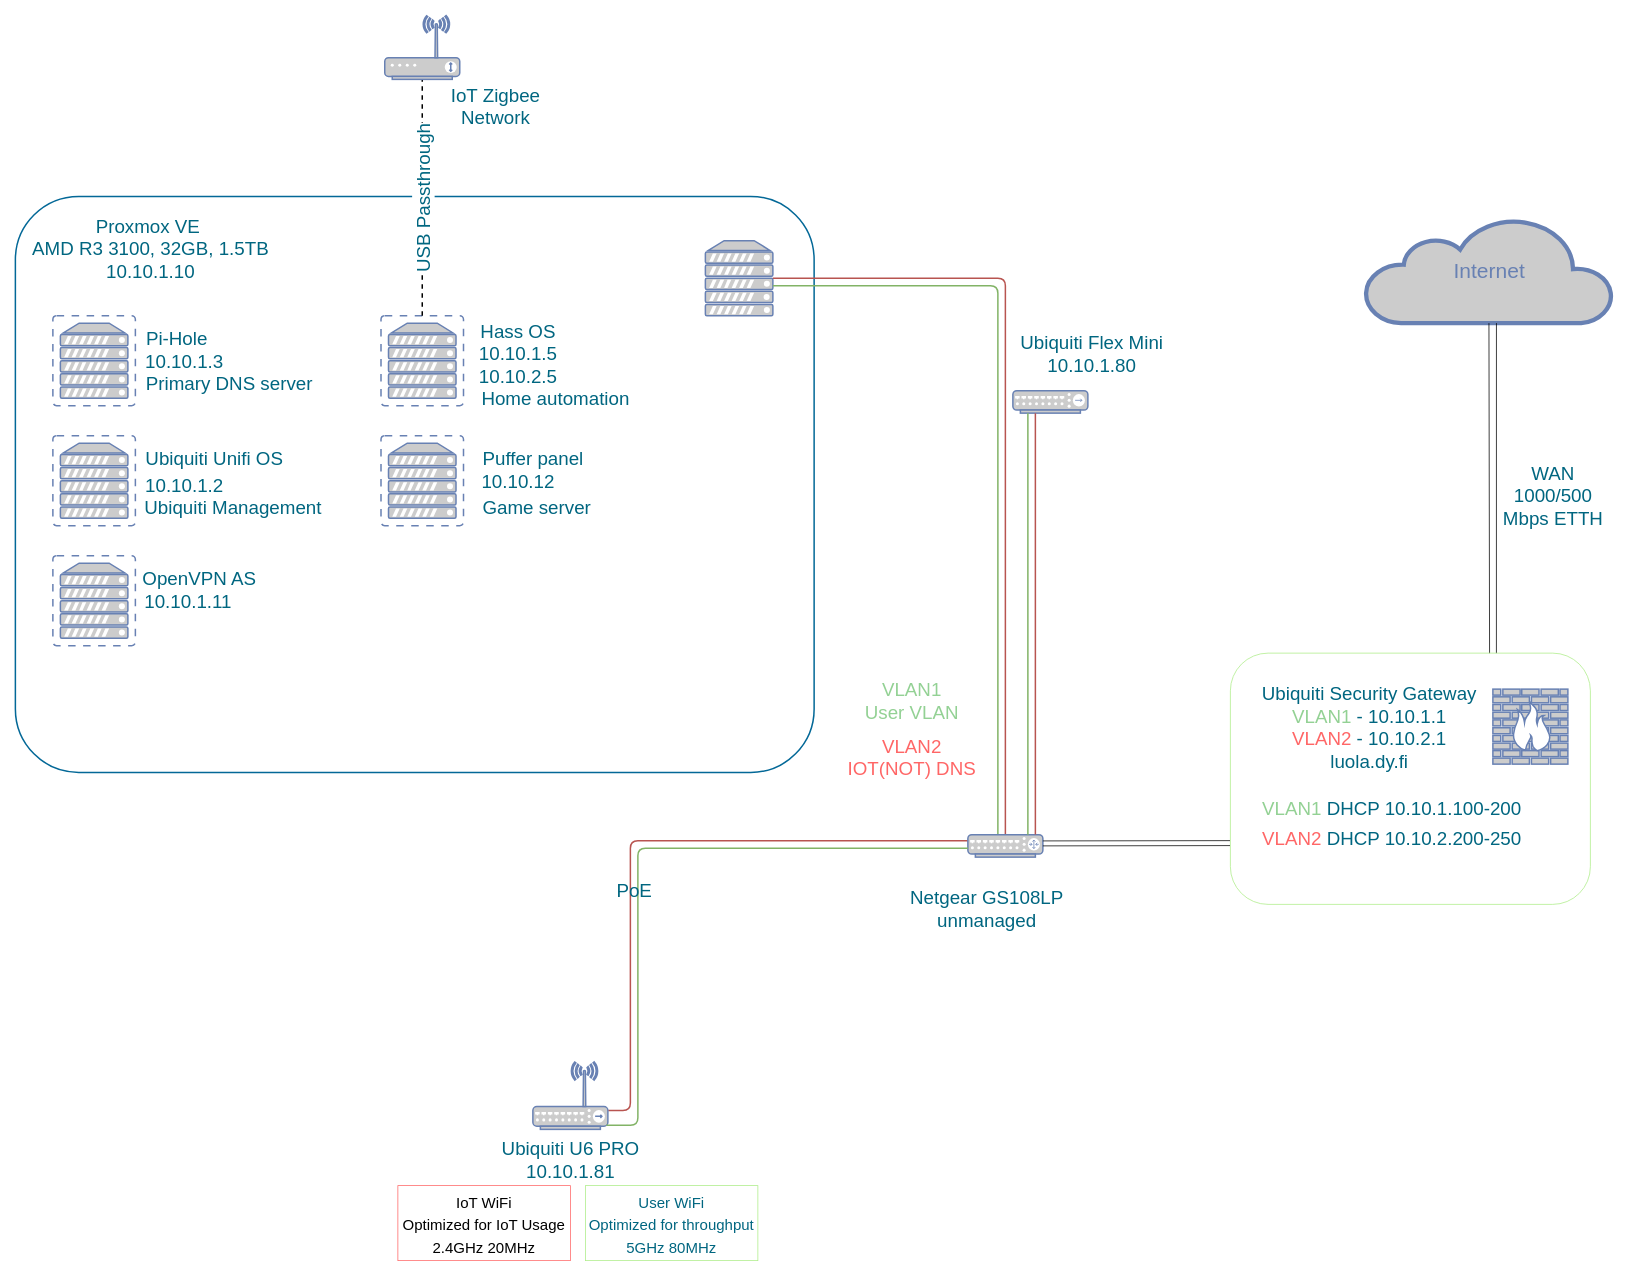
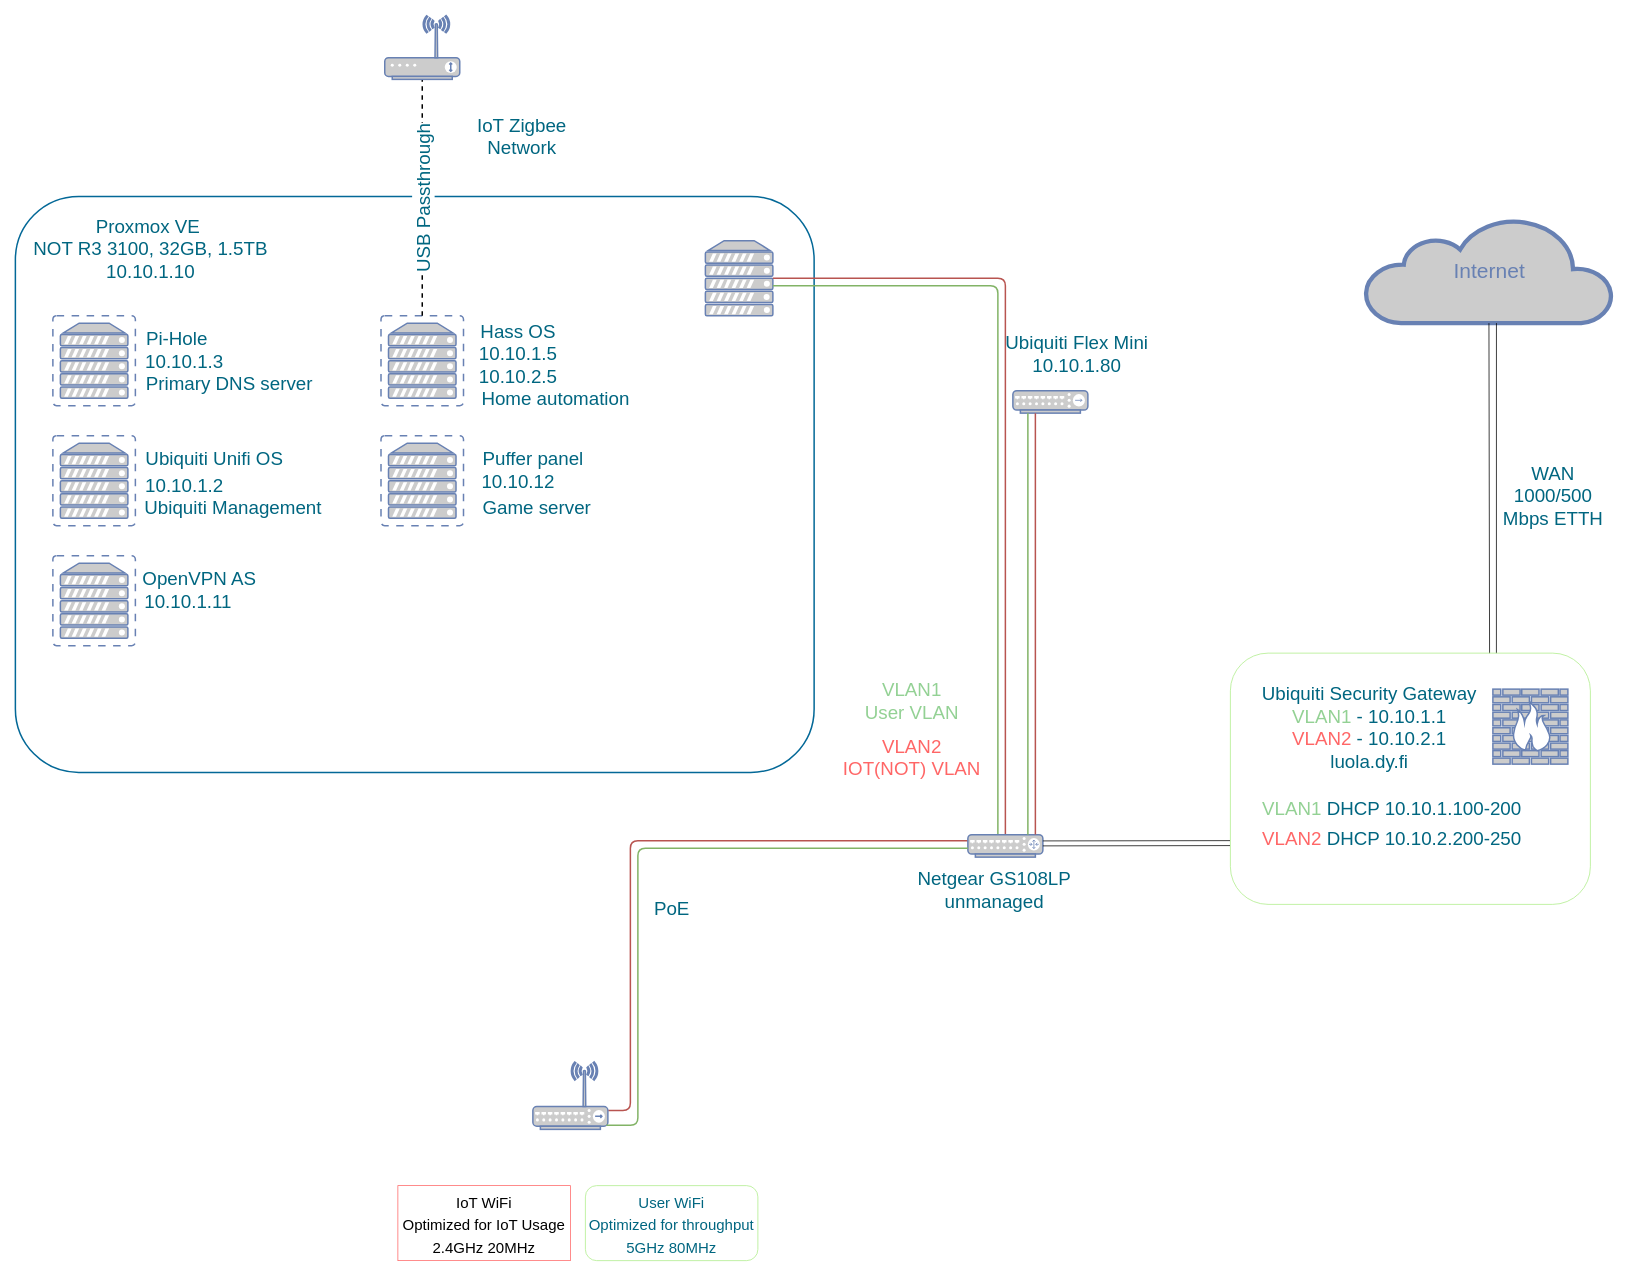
node "IoT Zigbee Network": moved (495, 105) -> (522, 135)
node "Proxmox VE AMD R3 3100, 32GB, 1.5TB 10.10.1.10": label "Proxmox VE AMD R3 3100, 32GB, 1.5TB 10.10.1.10" -> "Proxmox VE NOT R3 3100, 32GB, 1.5TB 10.10.1.10"
node "Ubiquiti Flex Mini 10.10.1.80": moved (1092, 353) -> (1077, 353)
node "VLAN2 IOT(NOT) DNS": label "VLAN2 IOT(NOT) DNS" -> "VLAN2 IOT(NOT) VLAN"
node "PoE": moved (634, 889) -> (672, 908)
node "Netgear GS108LP unmanaged": moved (987, 908) -> (994, 889)
node "Ubiquiti U6 PRO 10.10.1.81": removed
node "User WiFi Optimized for throughput 5GHz 80MHz": shape rectangle -> rounded rectangle
